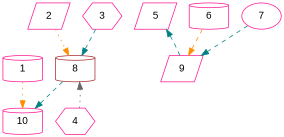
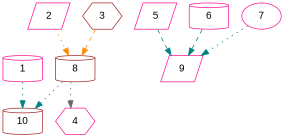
node "3": color deeppink -> brown
edge "3" -> "8": color teal -> darkorange
edge "6" -> "9": color darkorange -> teal
edge "7" -> "9": style dashed -> dotted
edge "9" -> "5": reversed
edge "1" -> "10": color darkorange -> teal
edge "8" -> "10": style dashed -> dotted
edge "4" -> "8": reversed
node "10": color deeppink -> brown
